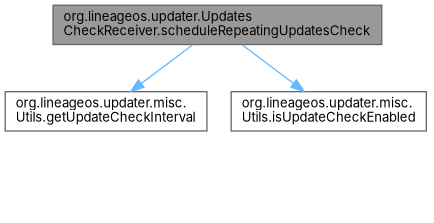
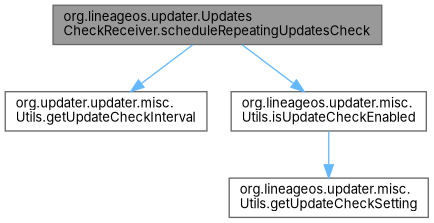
node "org.lineageos.updater.misc. Utils.getUpdateCheckInterval": label "org.lineageos.updater.misc. Utils.getUpdateCheckInterval" -> "org.updater.updater.misc. Utils.getUpdateCheckInterval"
node "org.lineageos.updater.misc. Utils.getUpdateCheckSetting": added
